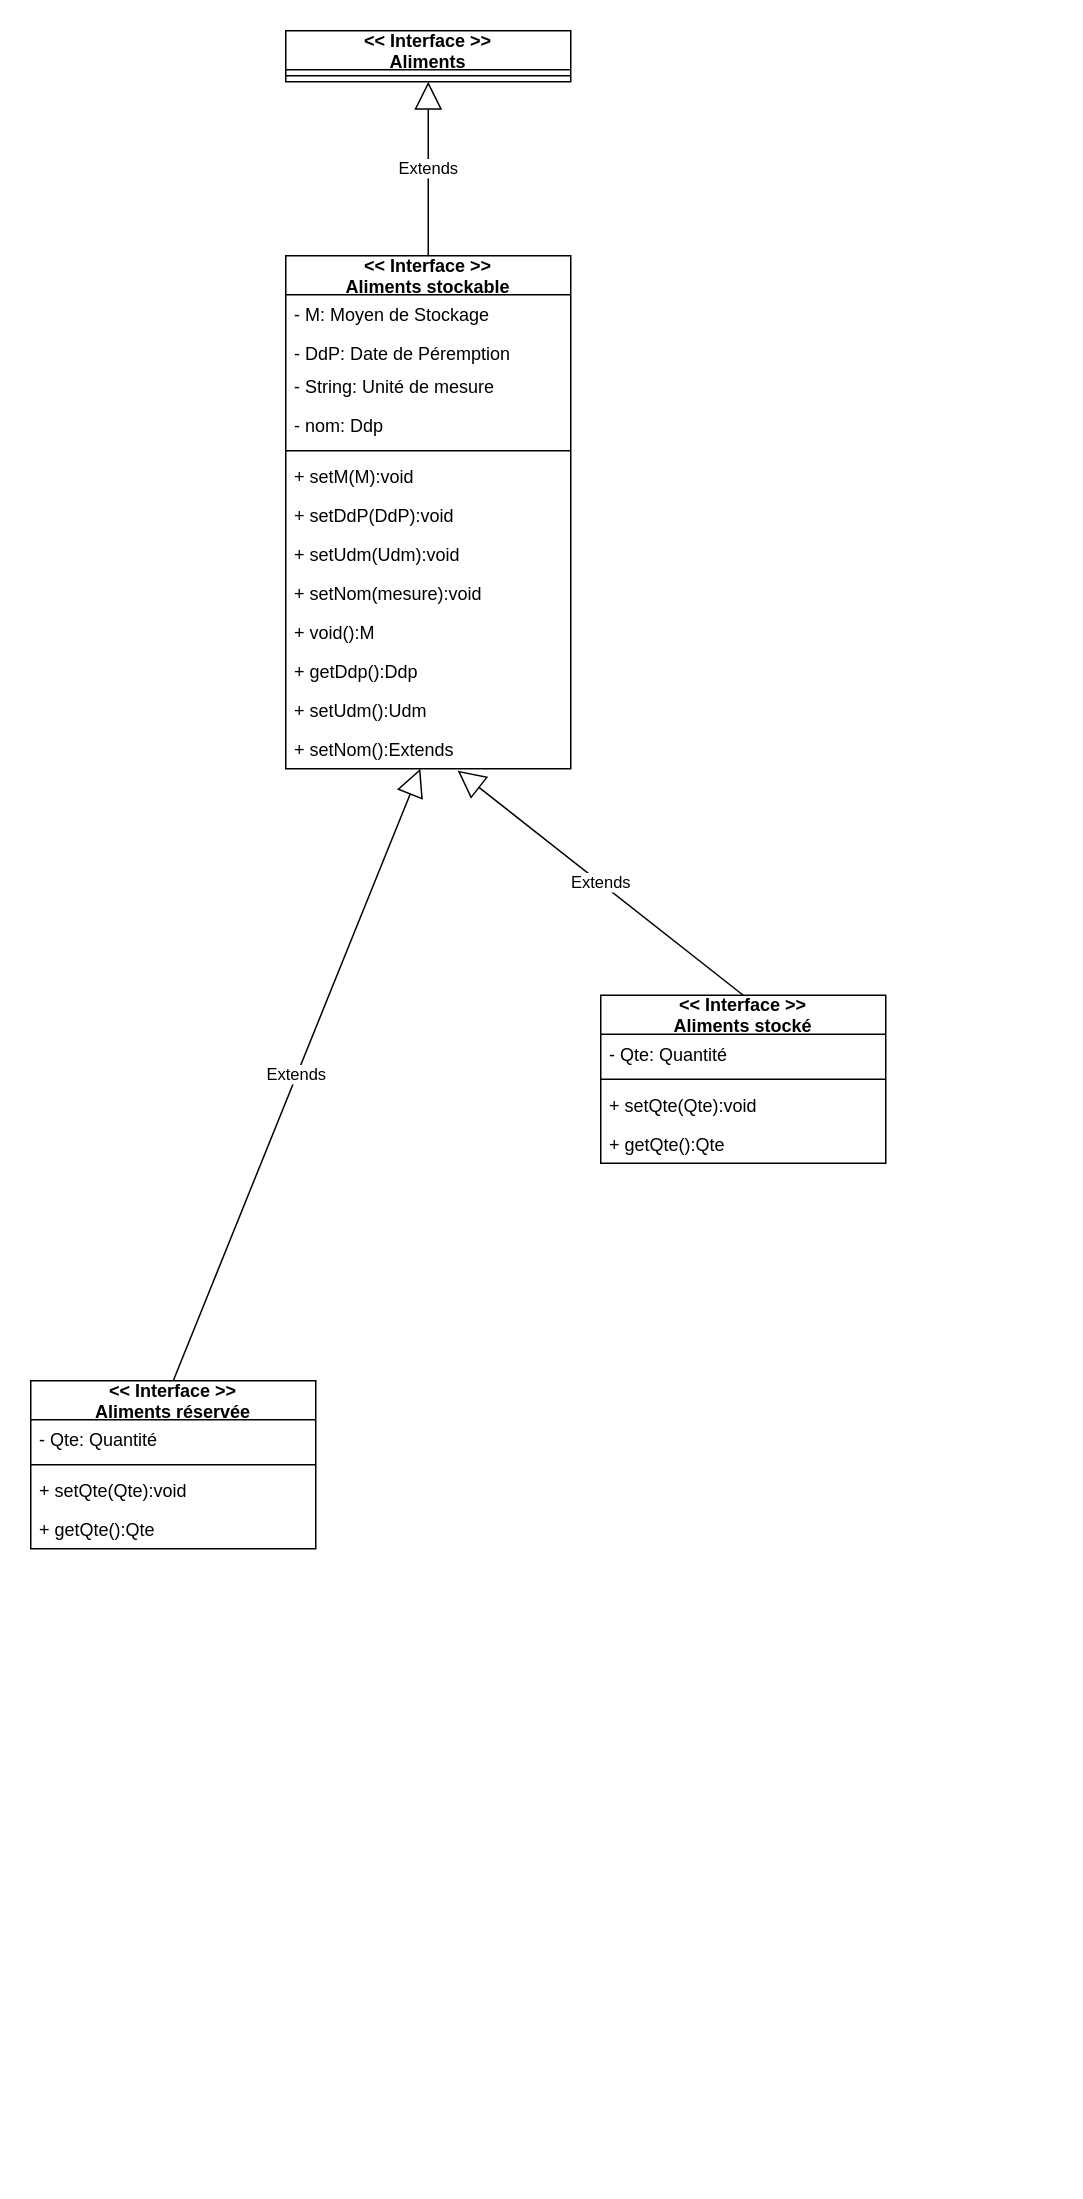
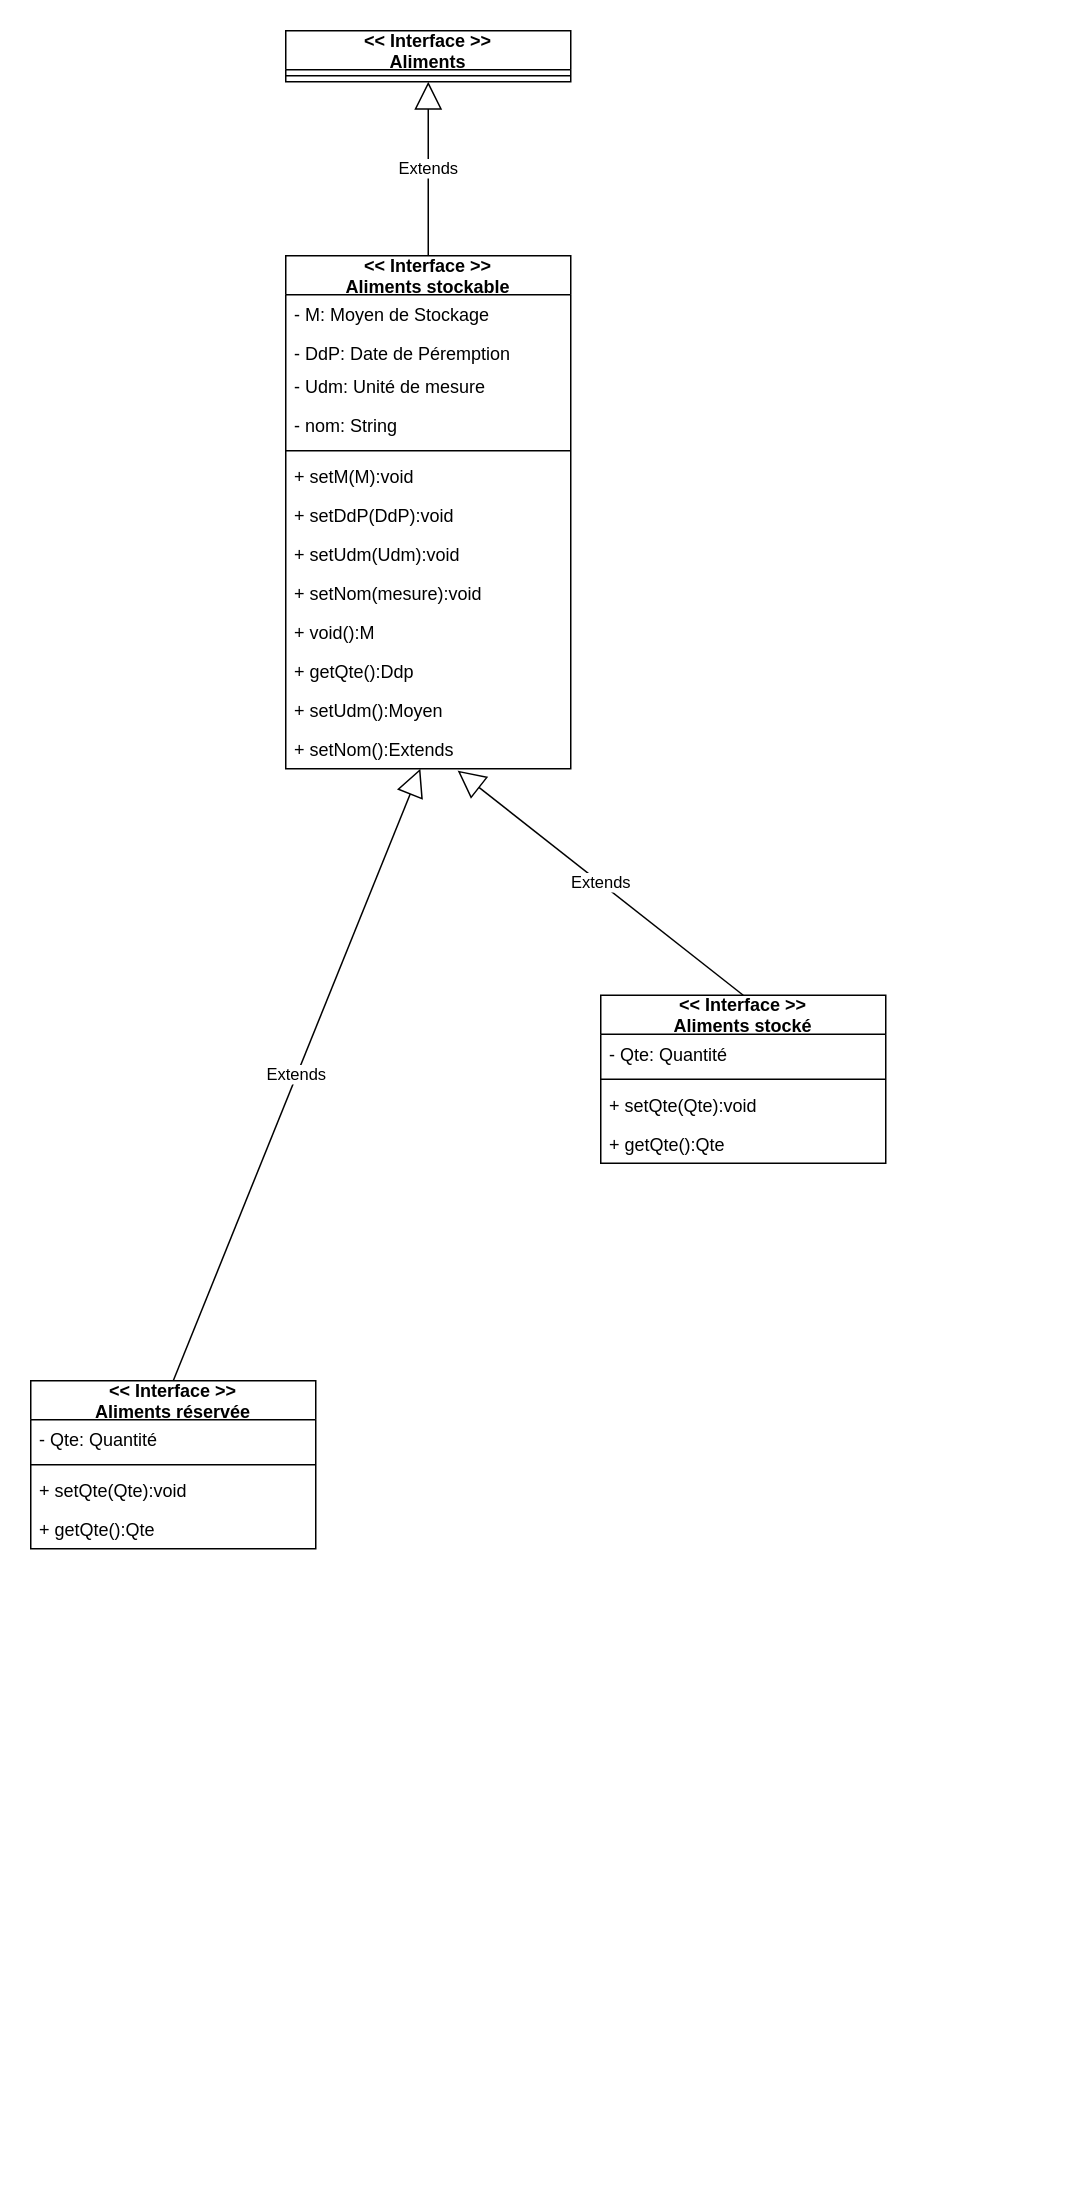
node "- String: Unité de mesure": label "- String: Unité de mesure" -> "- Udm: Unité de mesure"
node "- nom: Ddp": label "- nom: Ddp" -> "- nom: String"
node "+ getDdp():Ddp": label "+ getDdp():Ddp" -> "+ getQte():Ddp"
node "+ setUdm():Udm": label "+ setUdm():Udm" -> "+ setUdm():Moyen"
